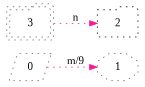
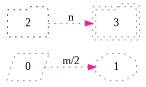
edge "3" -> "2": reversed
edge "0" -> "1": label "m/9" -> "m/2"
